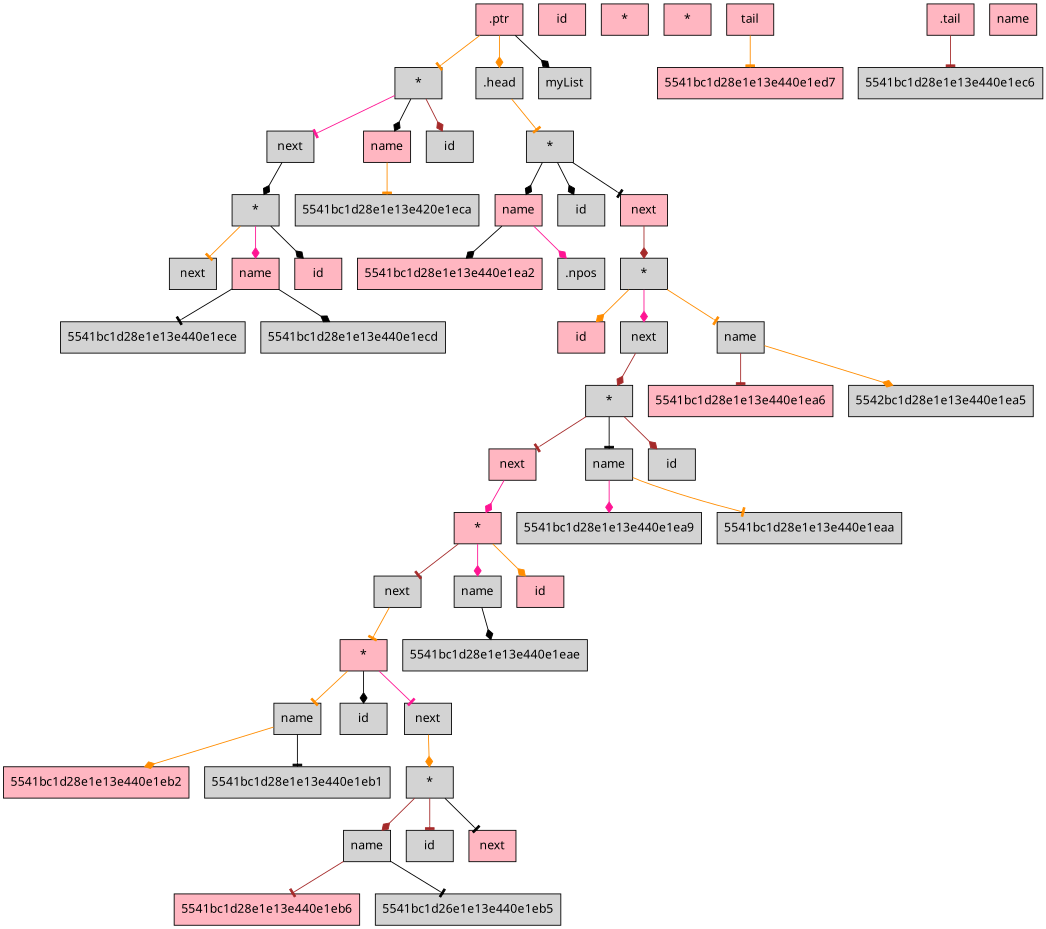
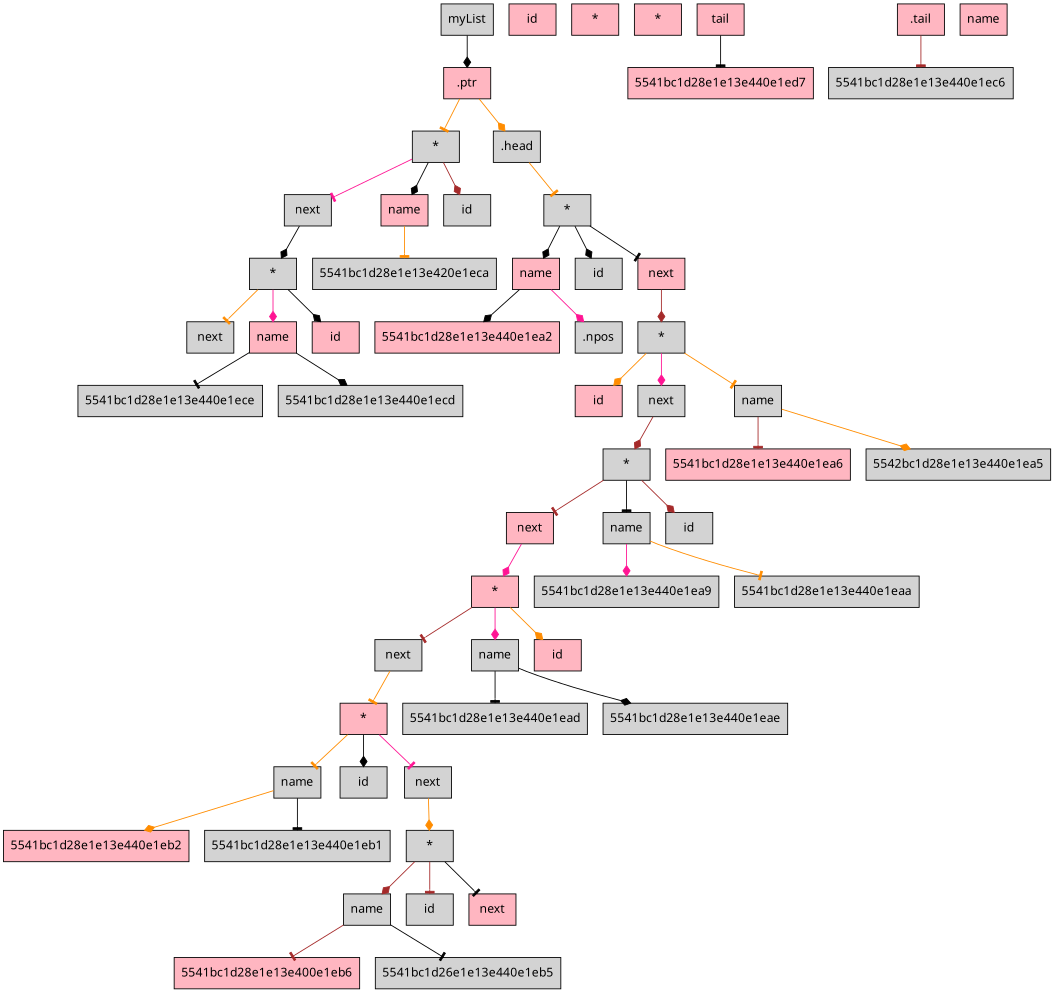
edge ".ptr" -> "myList": reversed
edge "tail" -> "5541bc1d28e1e13e440e1ed7": color darkorange -> black
node "5541bc1d28e1e13e440e1ead": added
node "5541bc1d28e1e13e440e1eb6": label "5541bc1d28e1e13e440e1eb6" -> "5541bc1d28e1e13e400e1eb6"
